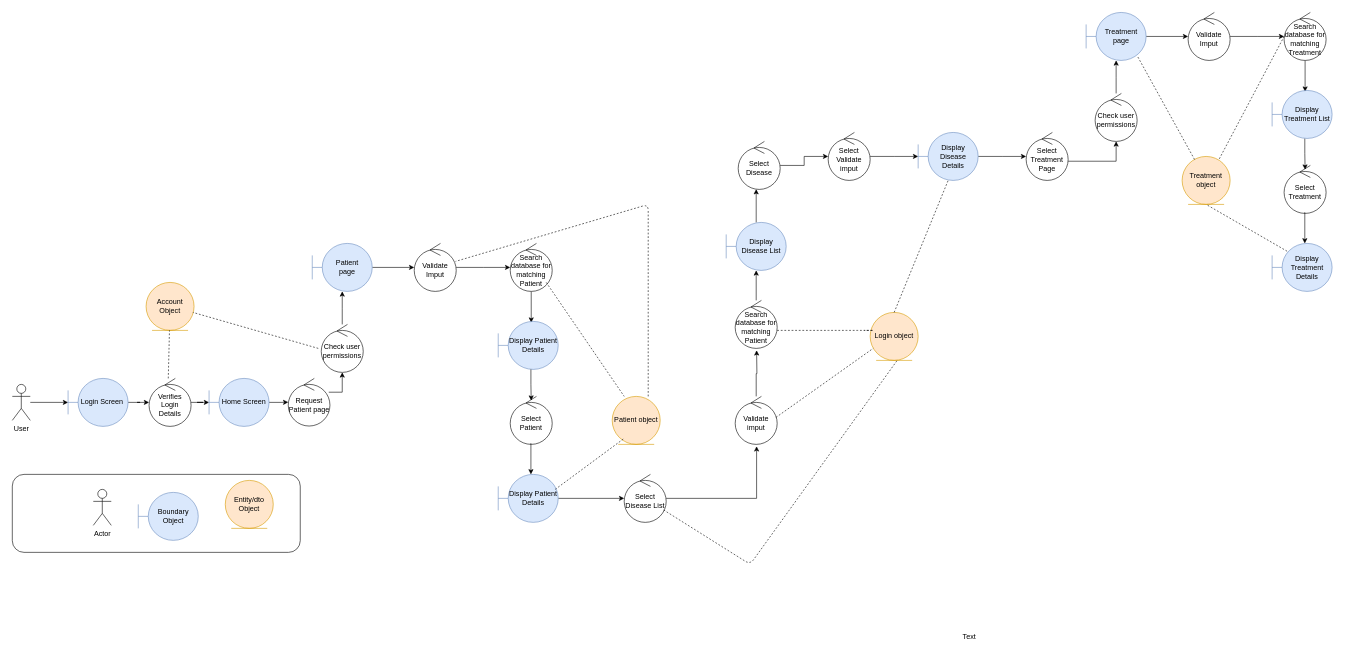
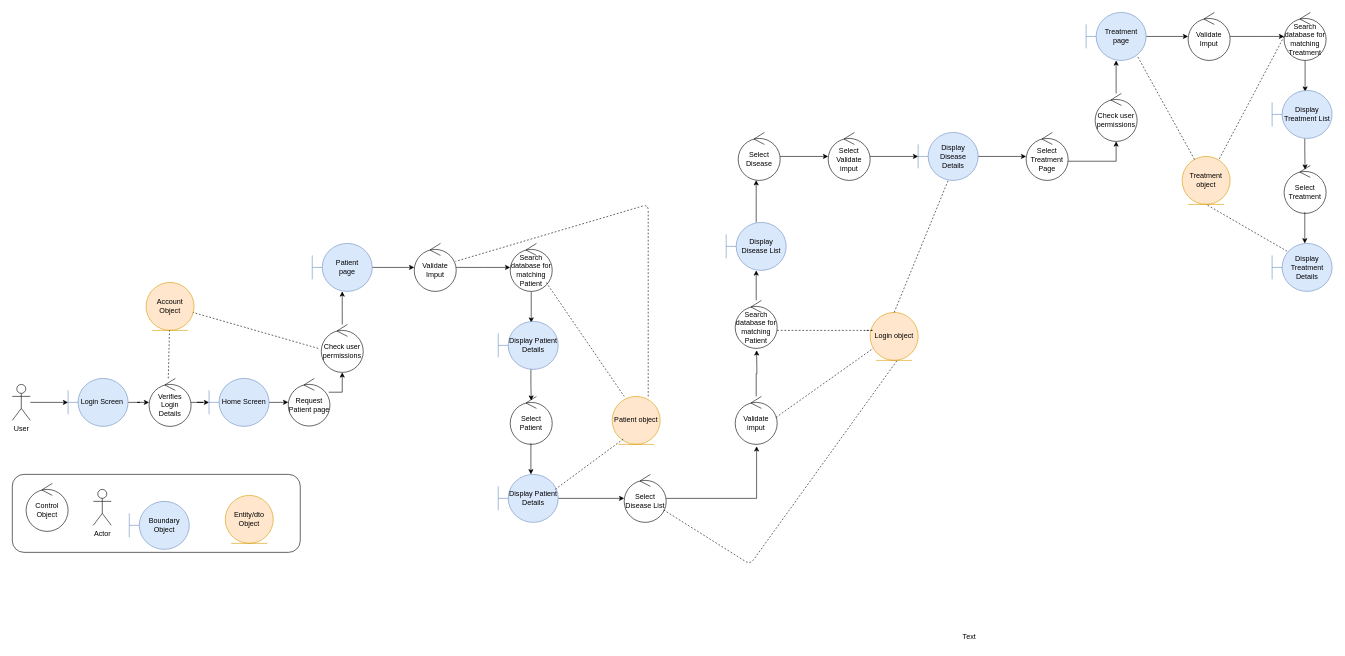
node "Select Disease": moved (759, 165) -> (759, 156)
node "Entity/dto Object": moved (249, 504) -> (249, 519)
node "Control Object": added
node "Boundary Object": moved (168, 516) -> (159, 525)
